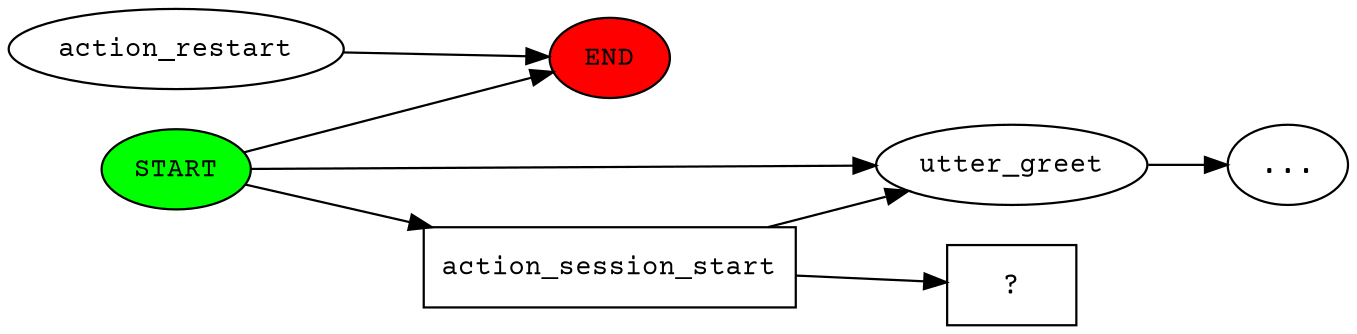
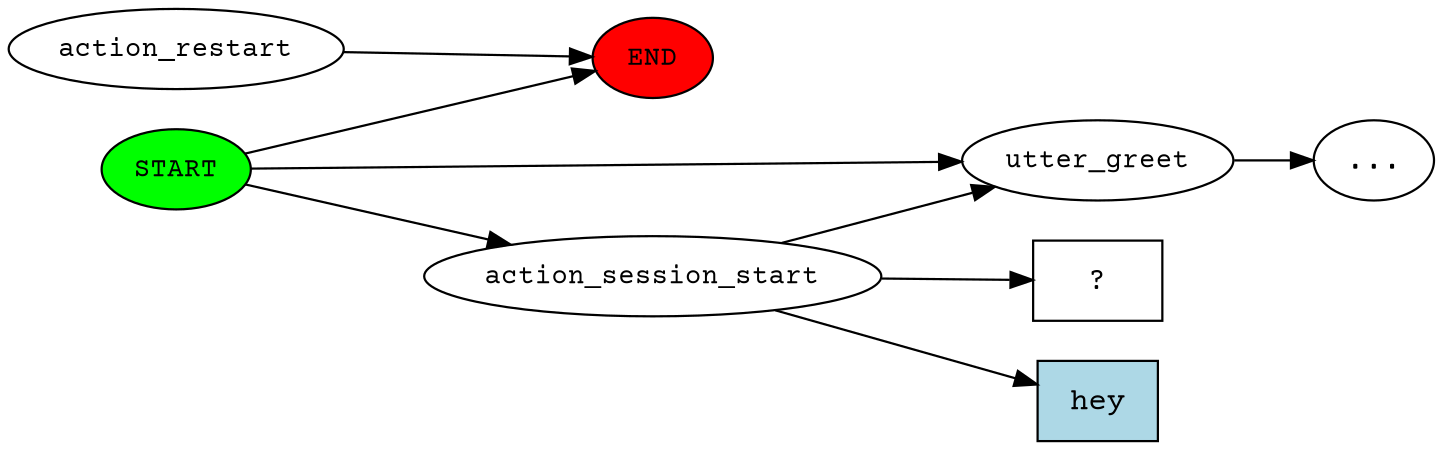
node "action_session_start": shape box -> ellipse
node "hey": added
